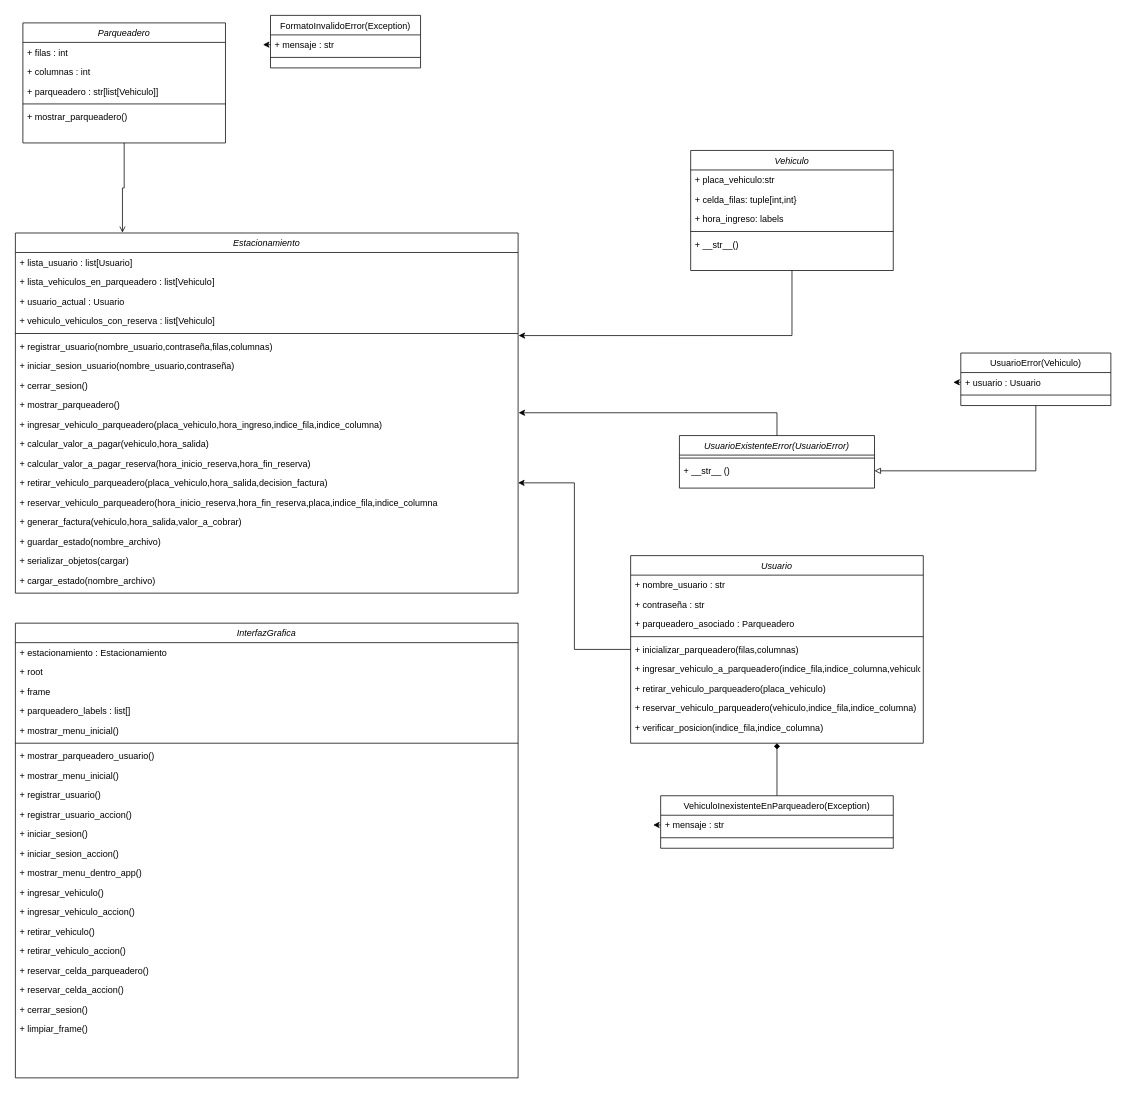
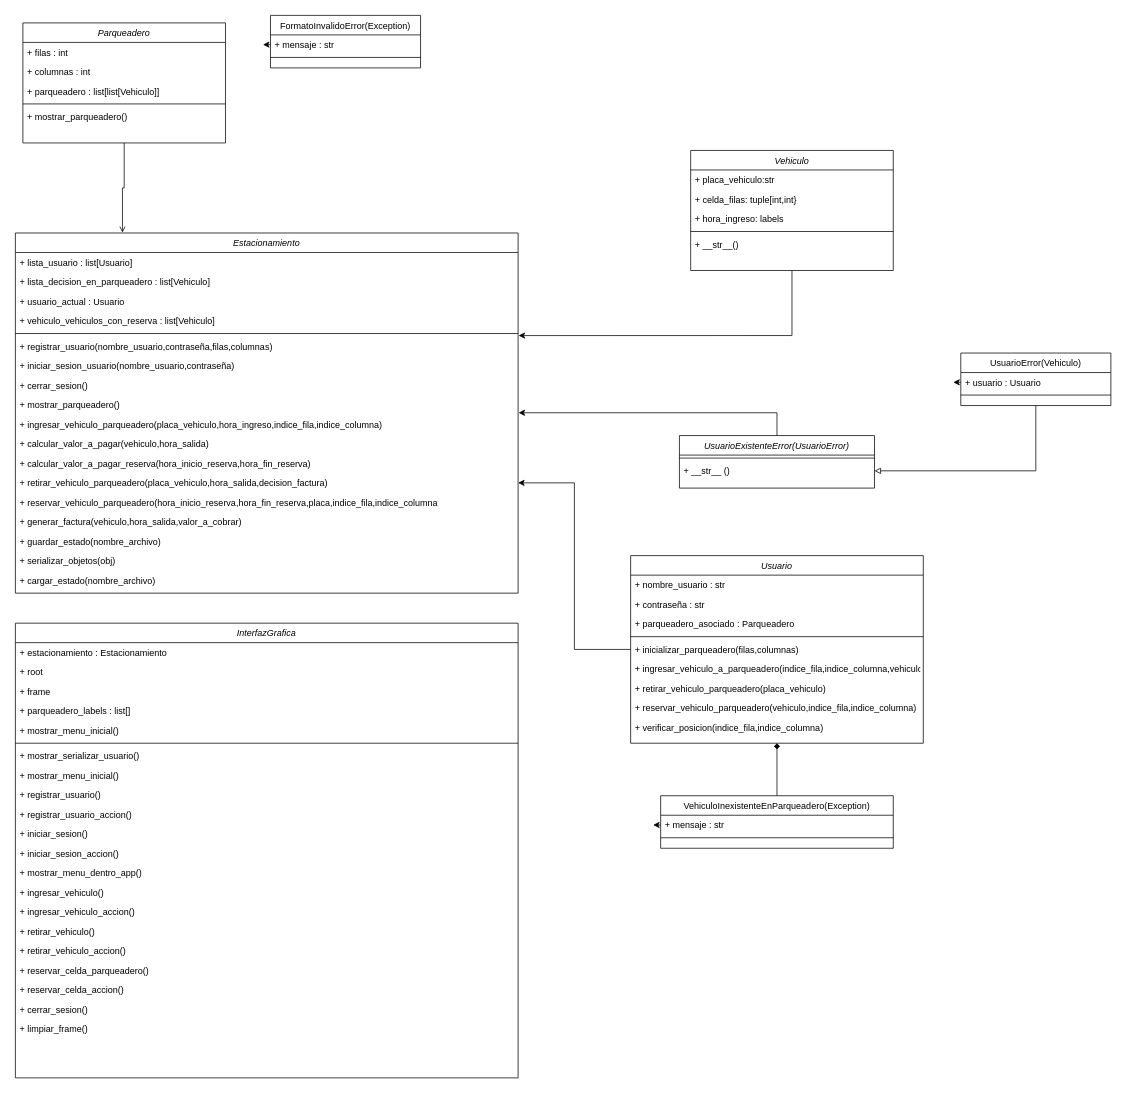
node "+ parqueadero : str[list[Vehiculo]]": label "+ parqueadero : str[list[Vehiculo]]" -> "+ parqueadero : list[list[Vehiculo]]"
node "+ lista_vehiculos_en_parqueadero : list[Vehiculo]": label "+ lista_vehiculos_en_parqueadero : list[Vehiculo]" -> "+ lista_decision_en_parqueadero : list[Vehiculo]"
node "+ serializar_objetos(cargar)": label "+ serializar_objetos(cargar)" -> "+ serializar_objetos(obj)"
node "+ mostrar_parqueadero_usuario()": label "+ mostrar_parqueadero_usuario()" -> "+ mostrar_serializar_usuario()"
